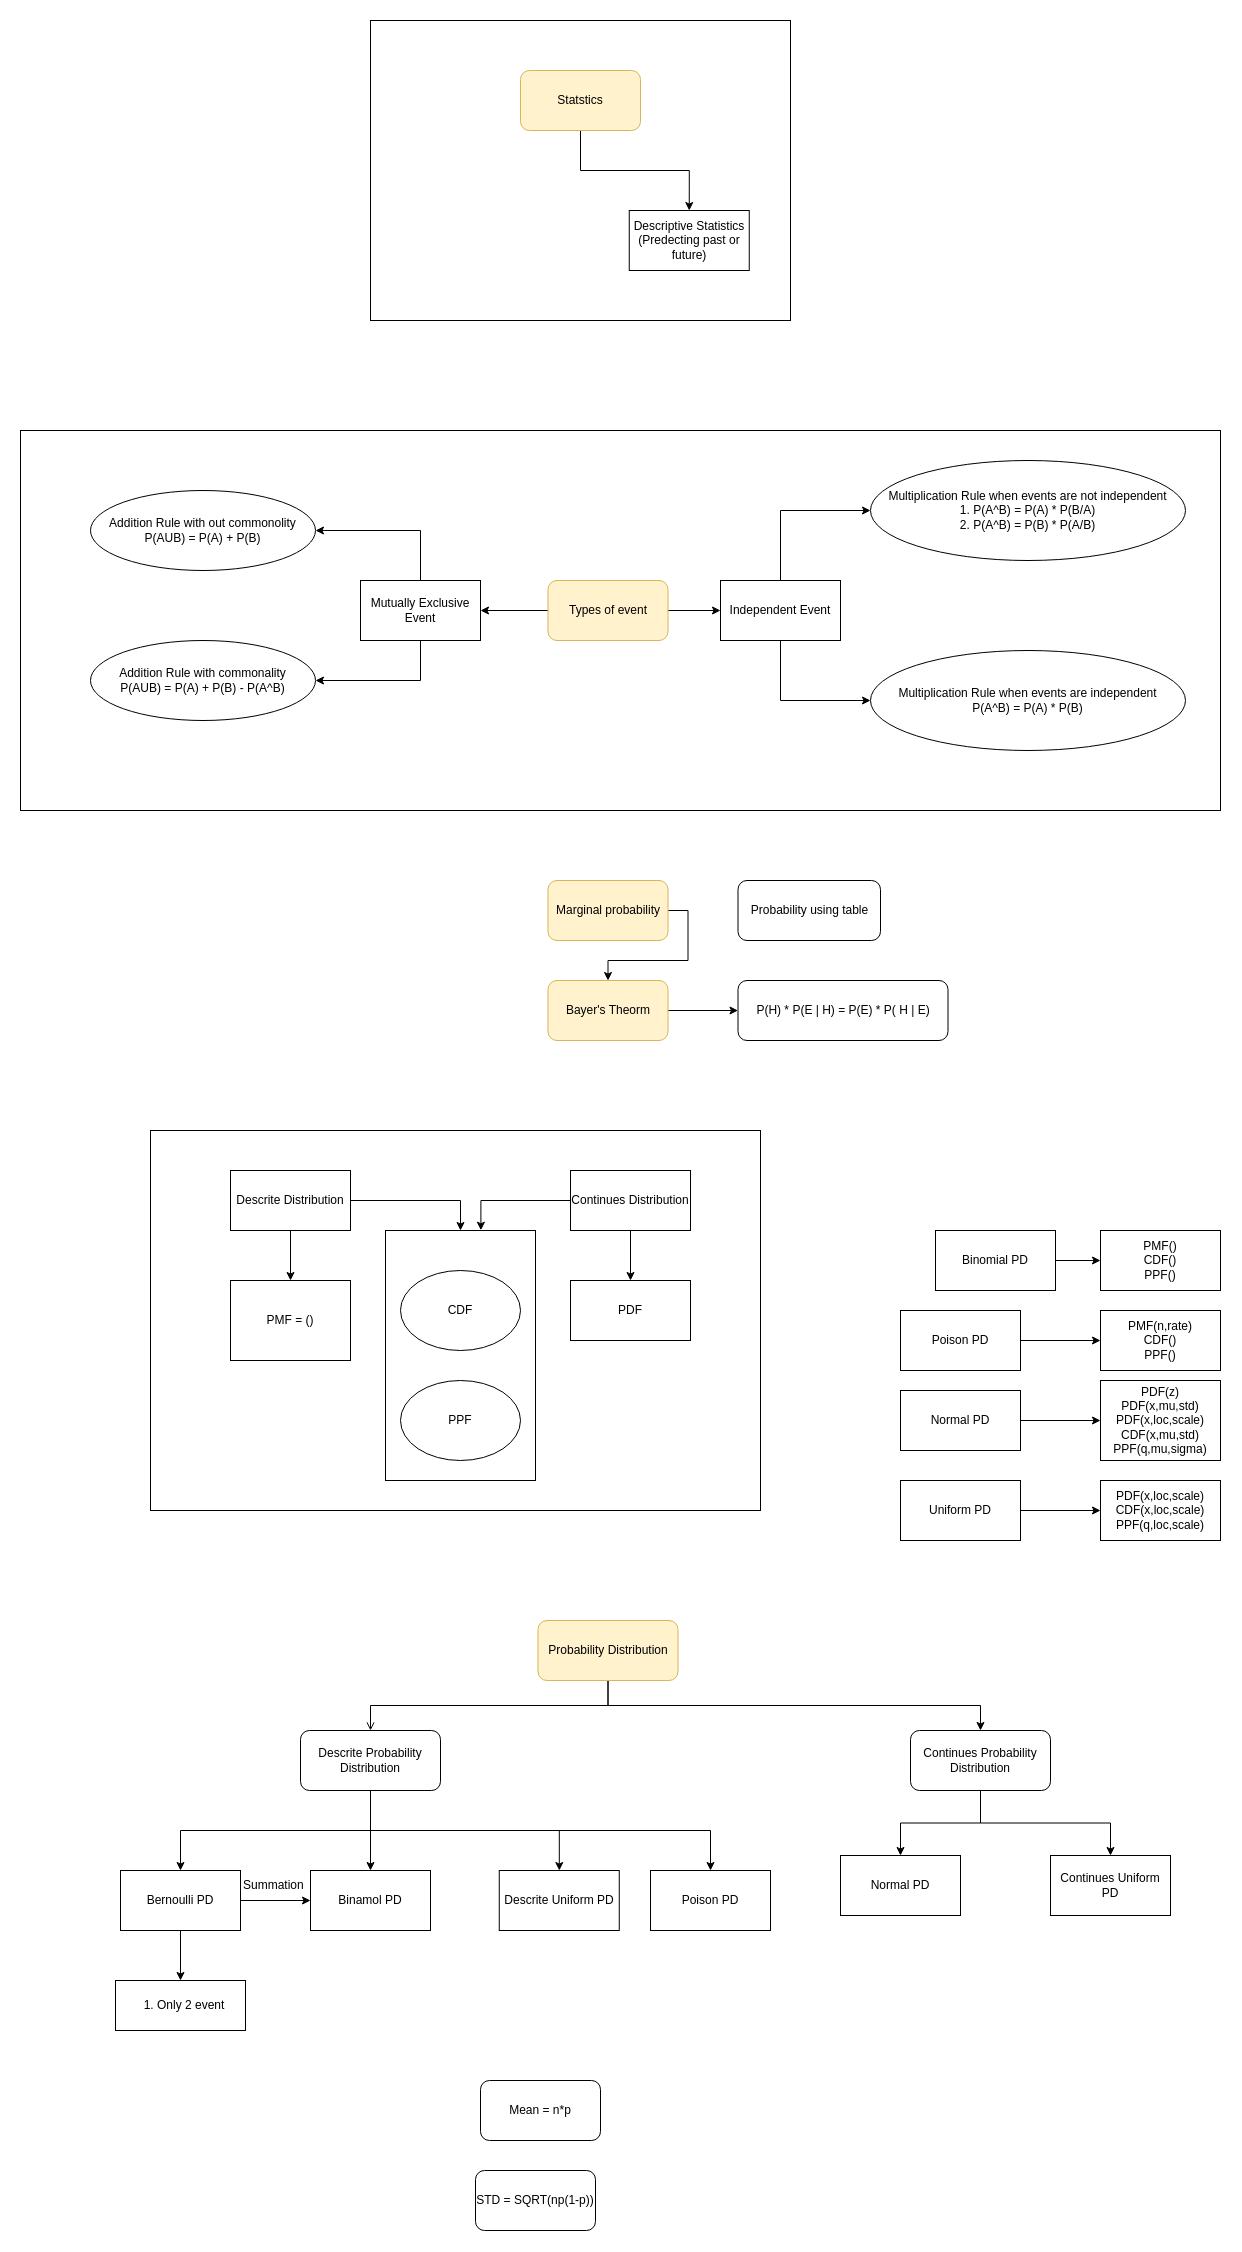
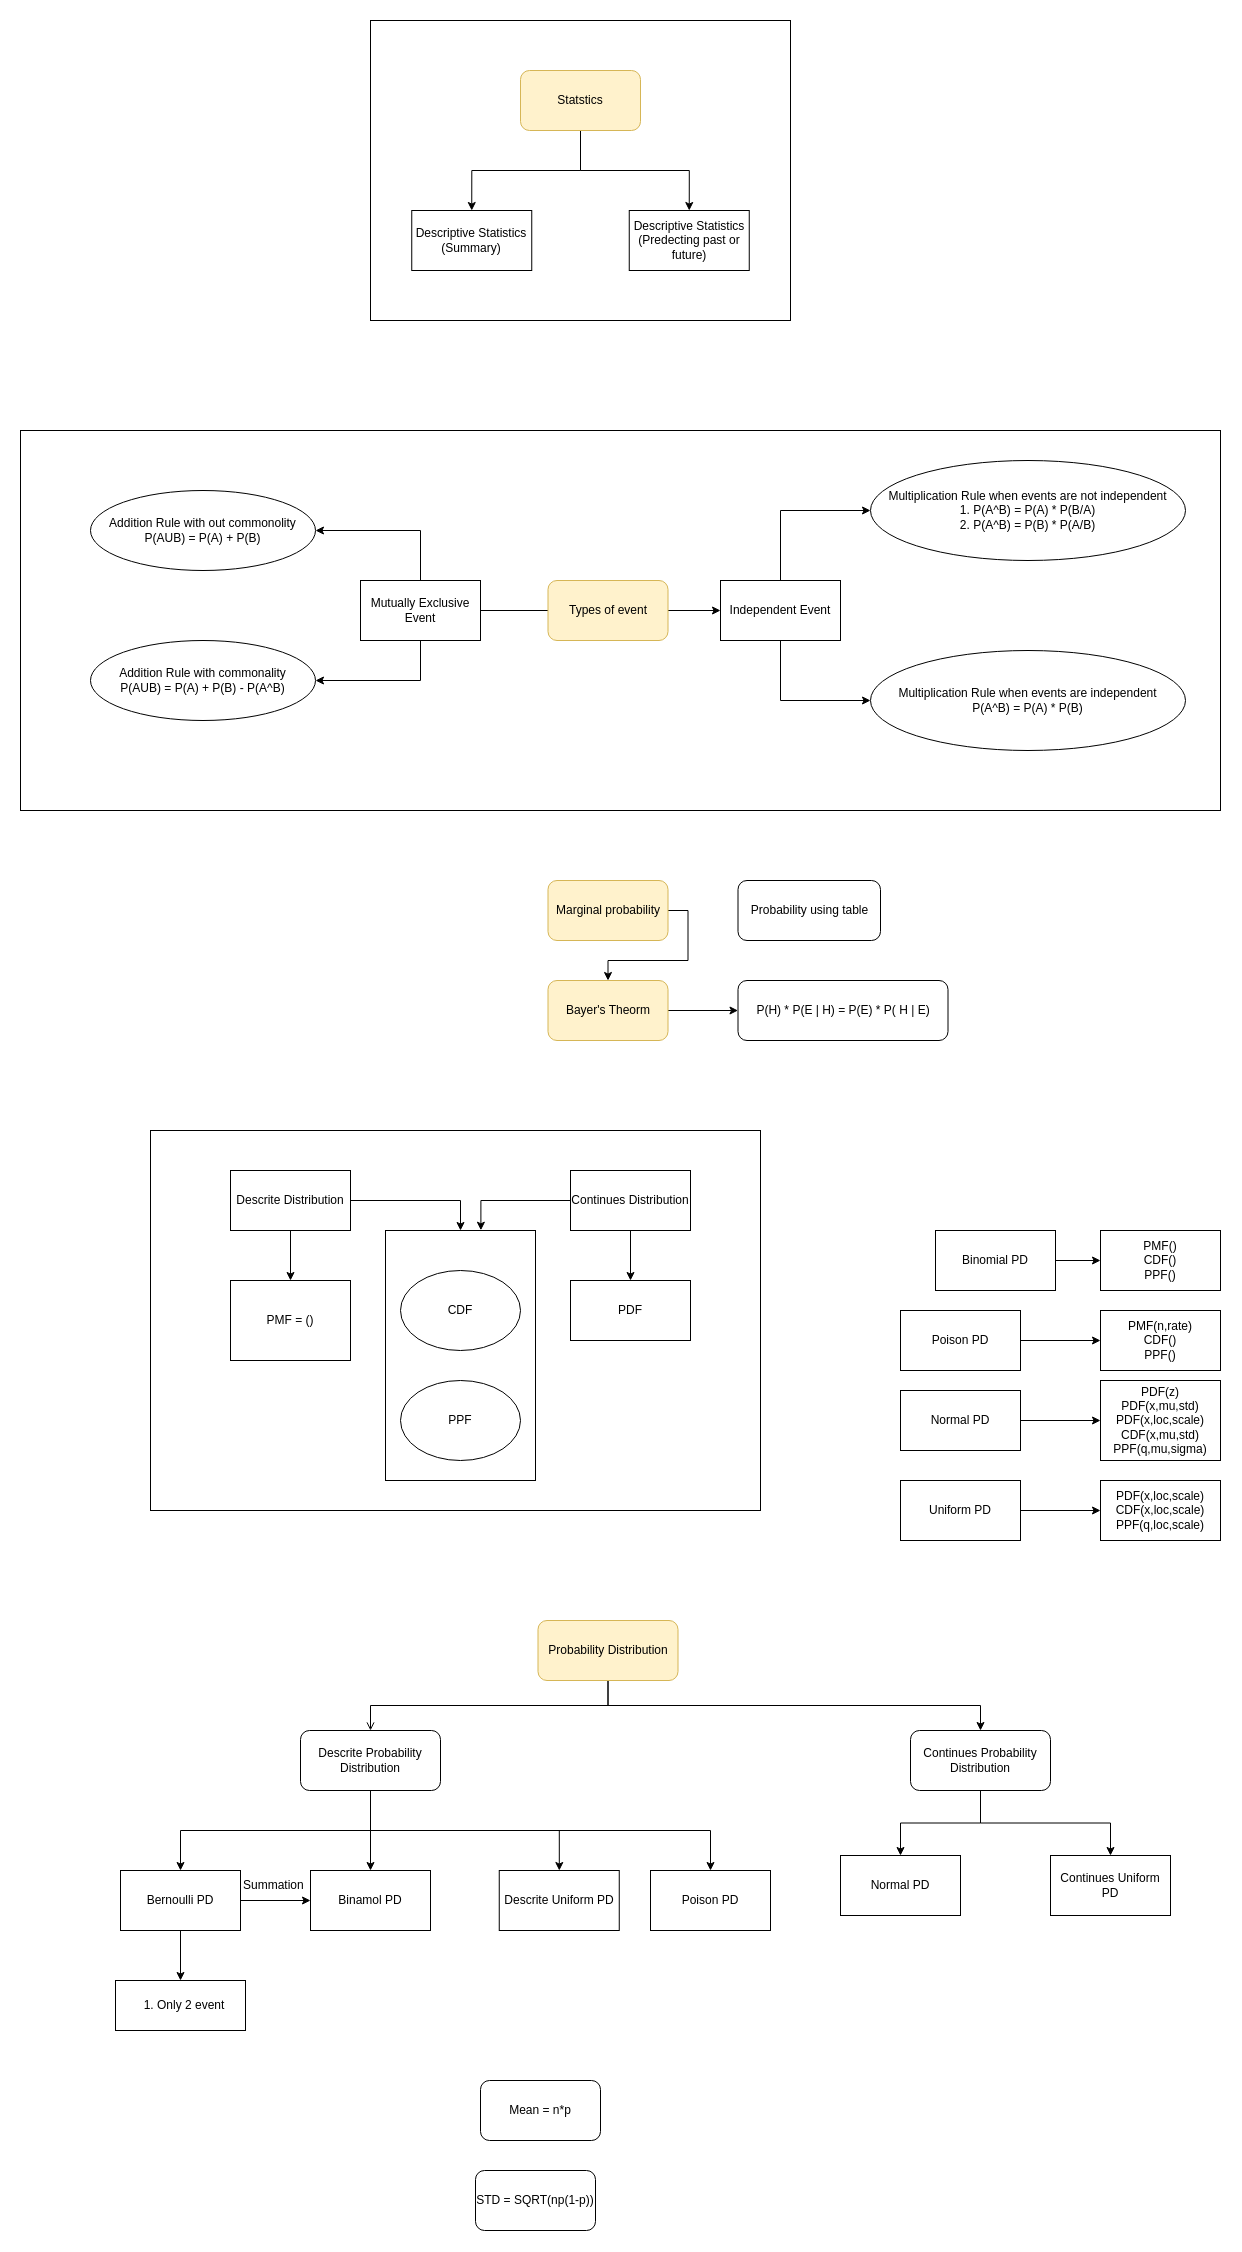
edge "Statstics" -> "Descriptive Statistics (Summary)": added
node "Descriptive Statistics (Summary)": added
edge "Types of event" -> "Mutually Exclusive Event": arrowhead classic -> none
